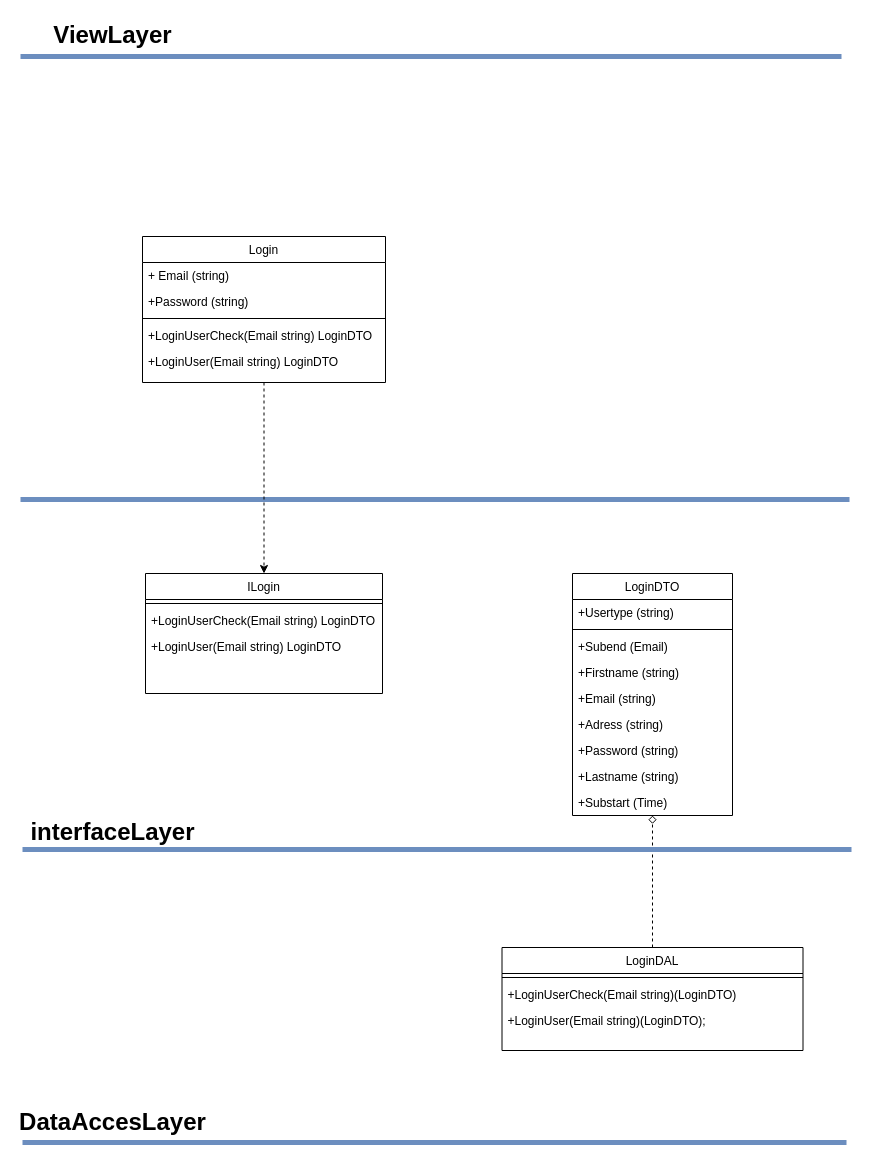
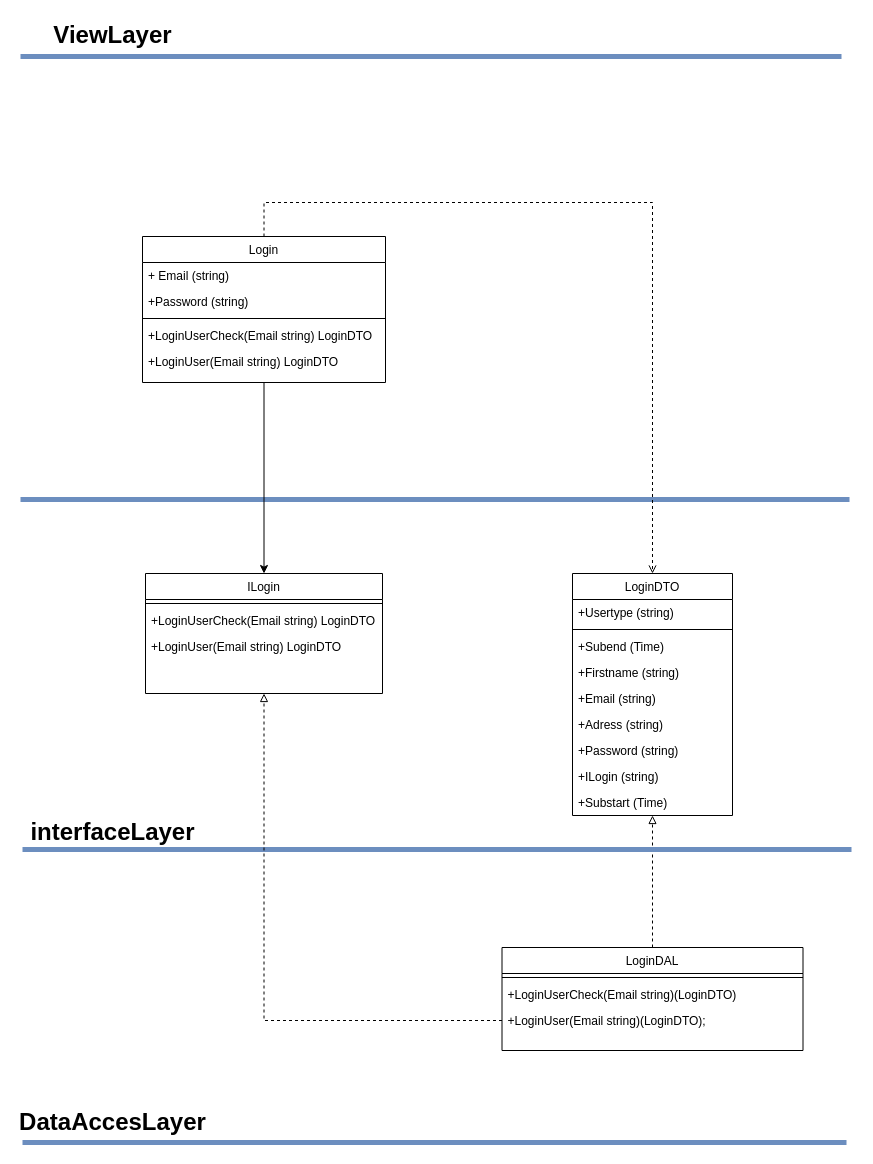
edge "Login" -> "LoginDTO": added
edge "Login" -> "ILogin": style dashed -> solid
node "+Subend (Email)": label "+Subend (Email)" -> "+Subend (Time)"
node "+Lastname (string)": label "+Lastname (string)" -> "+ILogin (string)"
edge "LoginDAL" -> "LoginDTO": arrowhead diamond -> block
edge "+LoginUser(Email string)(LoginDTO);" -> "ILogin": added
